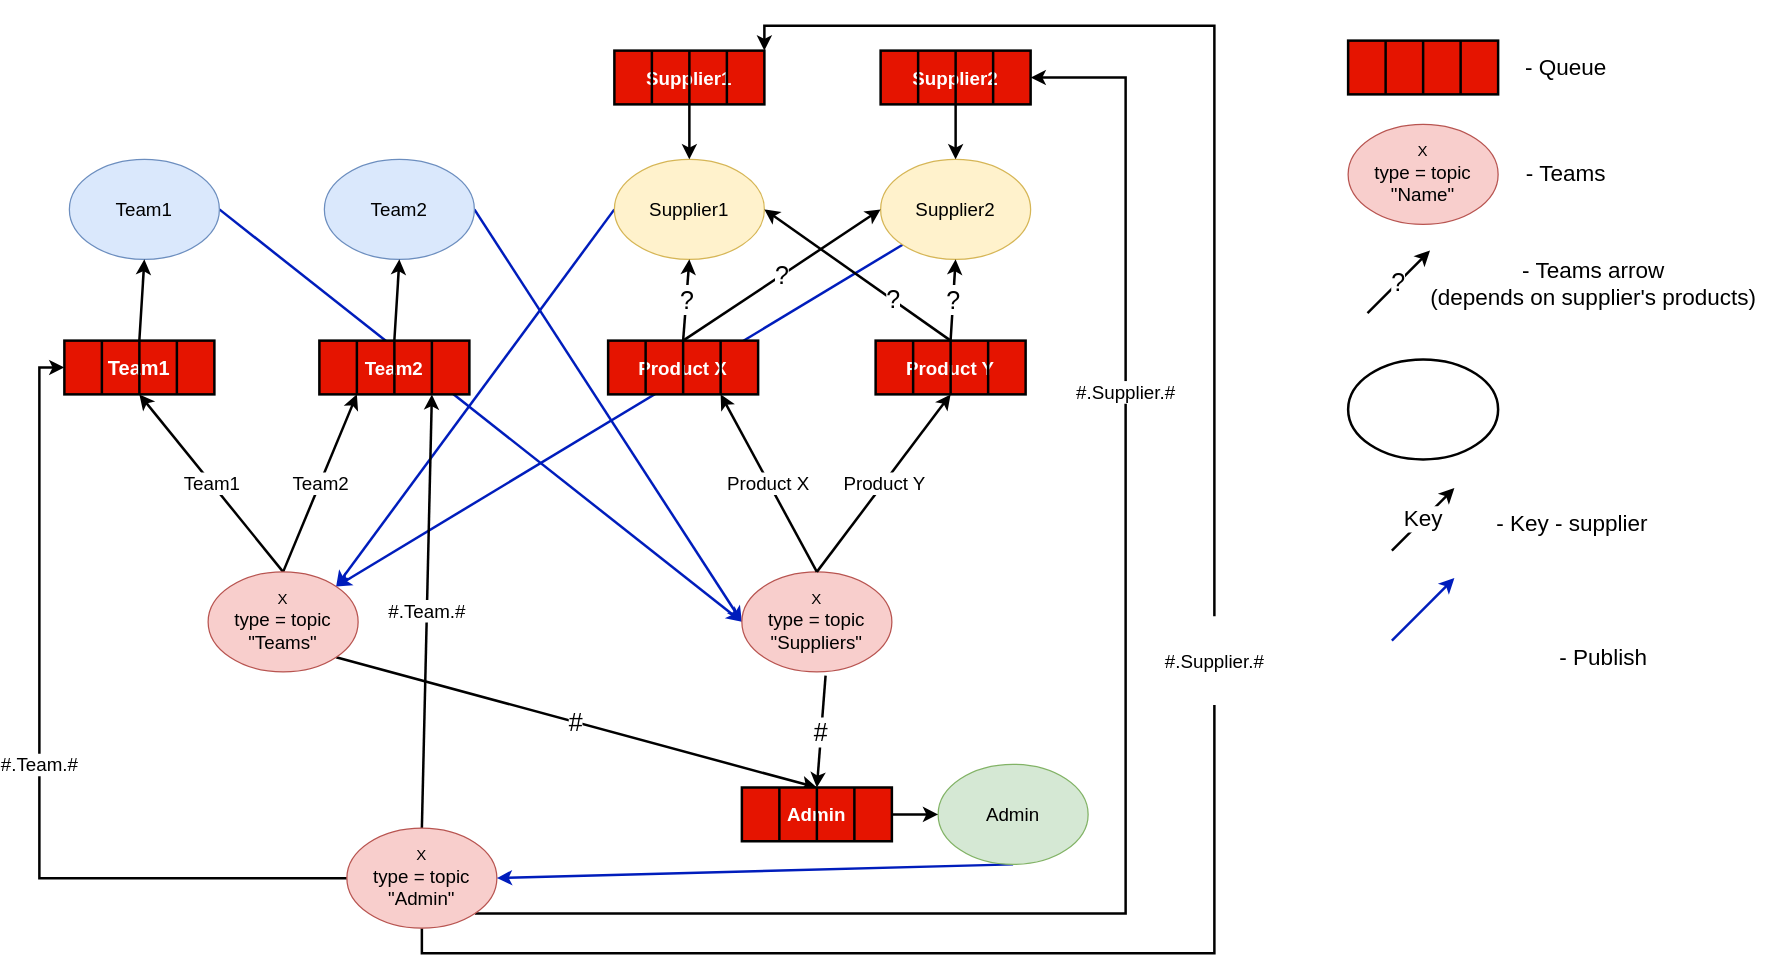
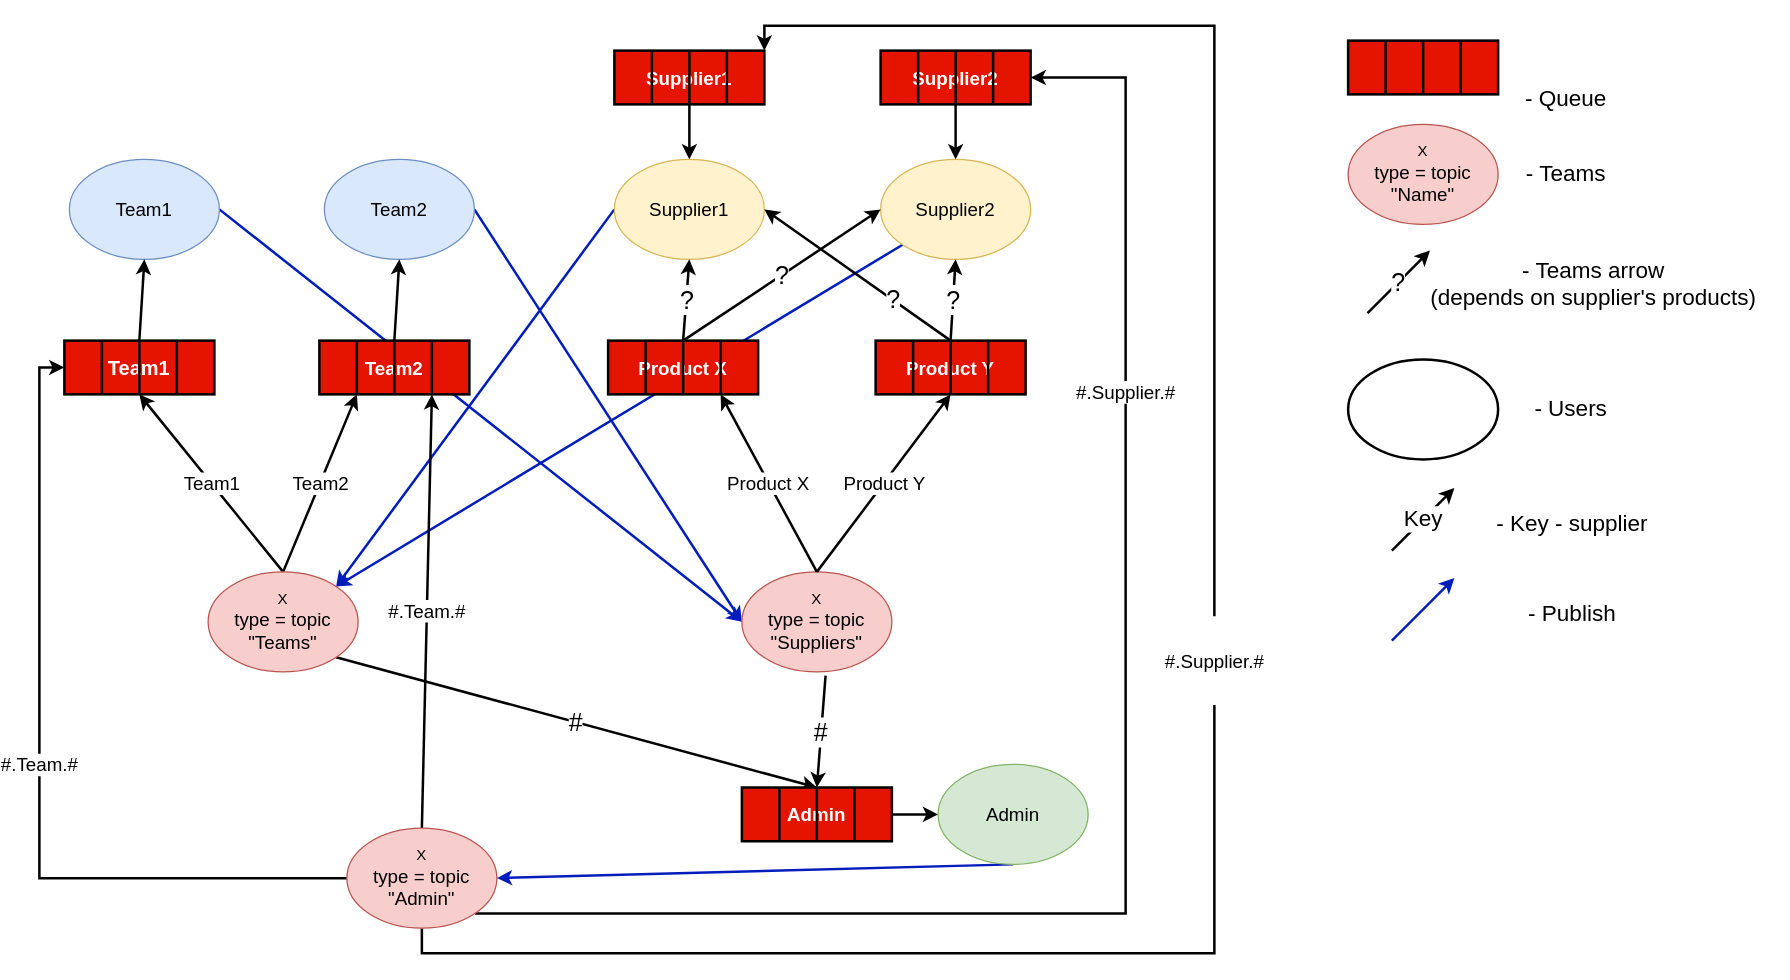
node "- Queue": moved (1565, 68) -> (1565, 99)
node "- Users": added
node "- Publish": moved (1603, 658) -> (1571, 614)
